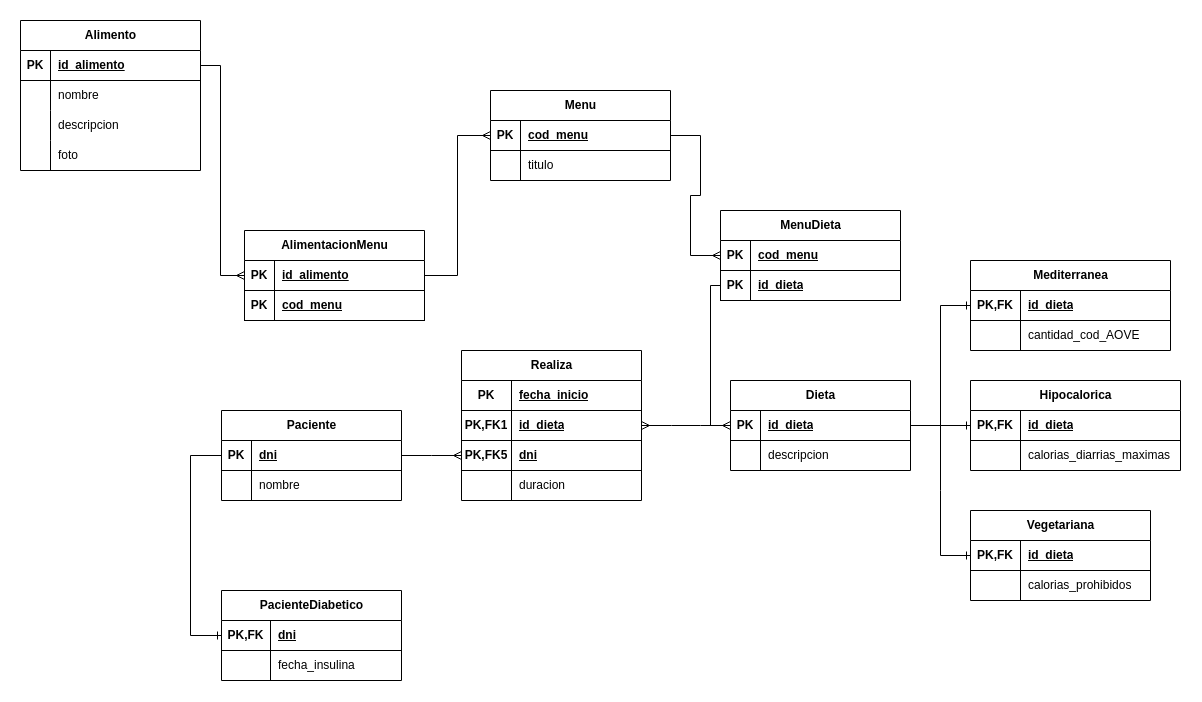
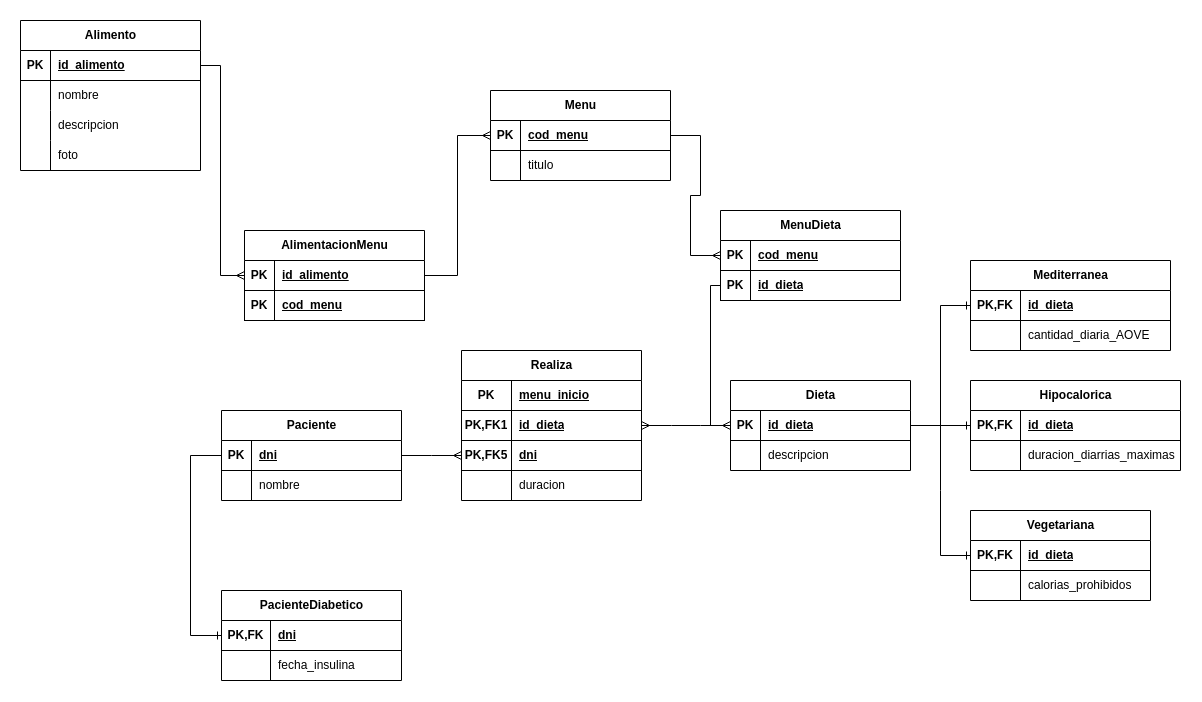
node "cantidad_cod_AOVE": label "cantidad_cod_AOVE" -> "cantidad_diaria_AOVE"
node "fecha_inicio": label "fecha_inicio" -> "menu_inicio"
node "calorias_diarrias_maximas": label "calorias_diarrias_maximas" -> "duracion_diarrias_maximas"
